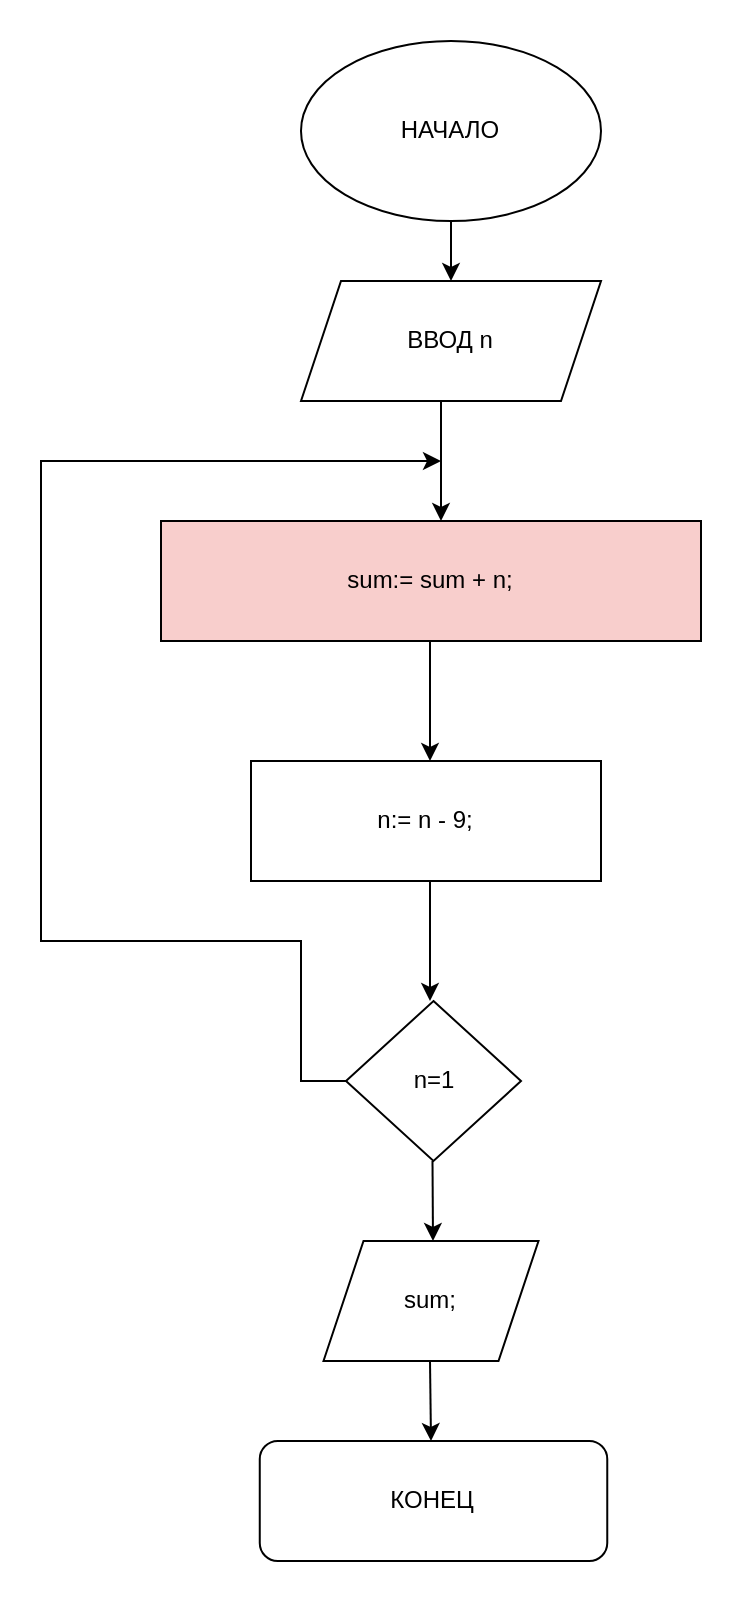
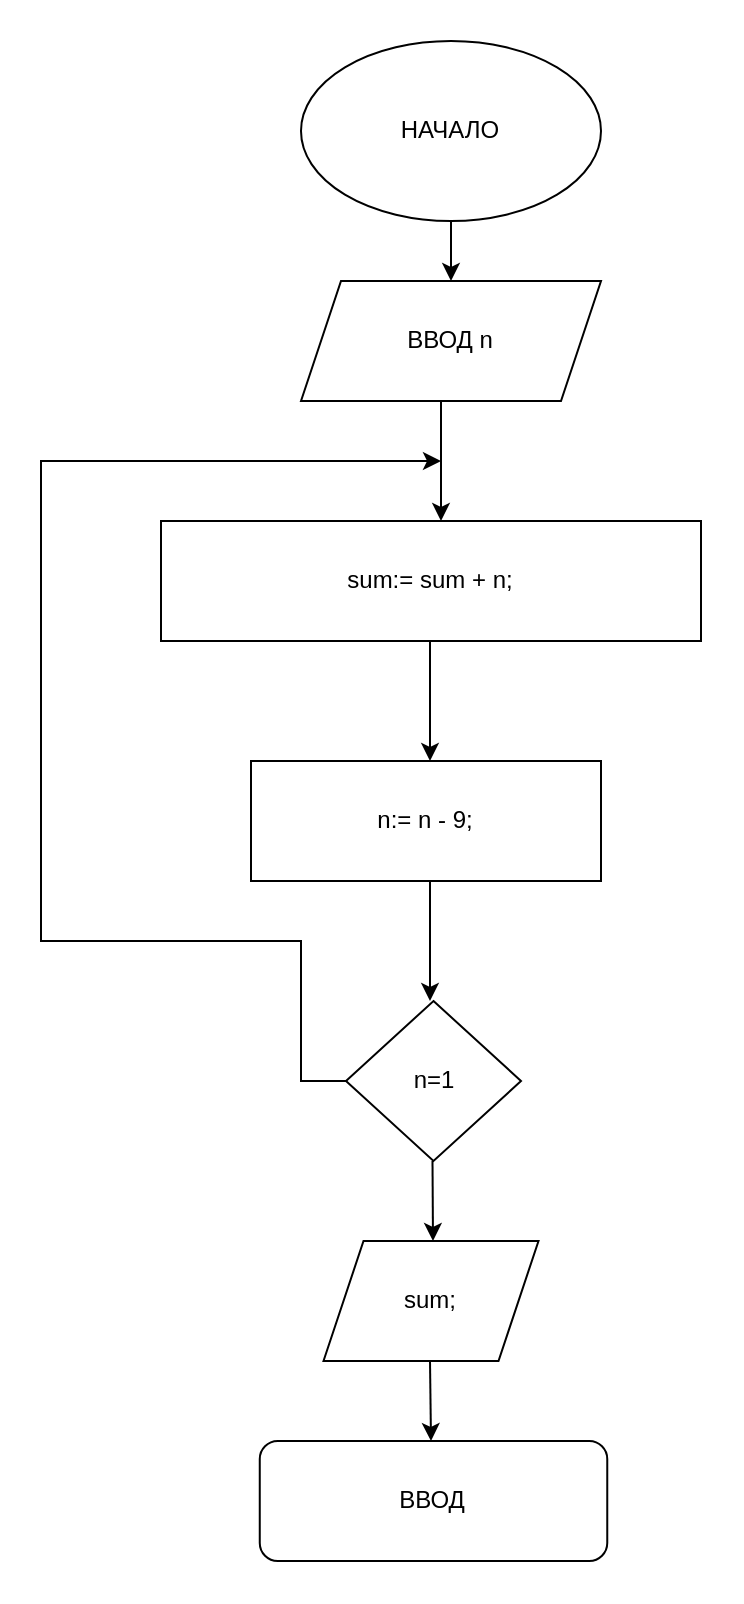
node "sum:= sum + n;": fillcolor #f8cecc -> #ffffff
node "КОНЕЦ": label "КОНЕЦ" -> "ВВОД"
